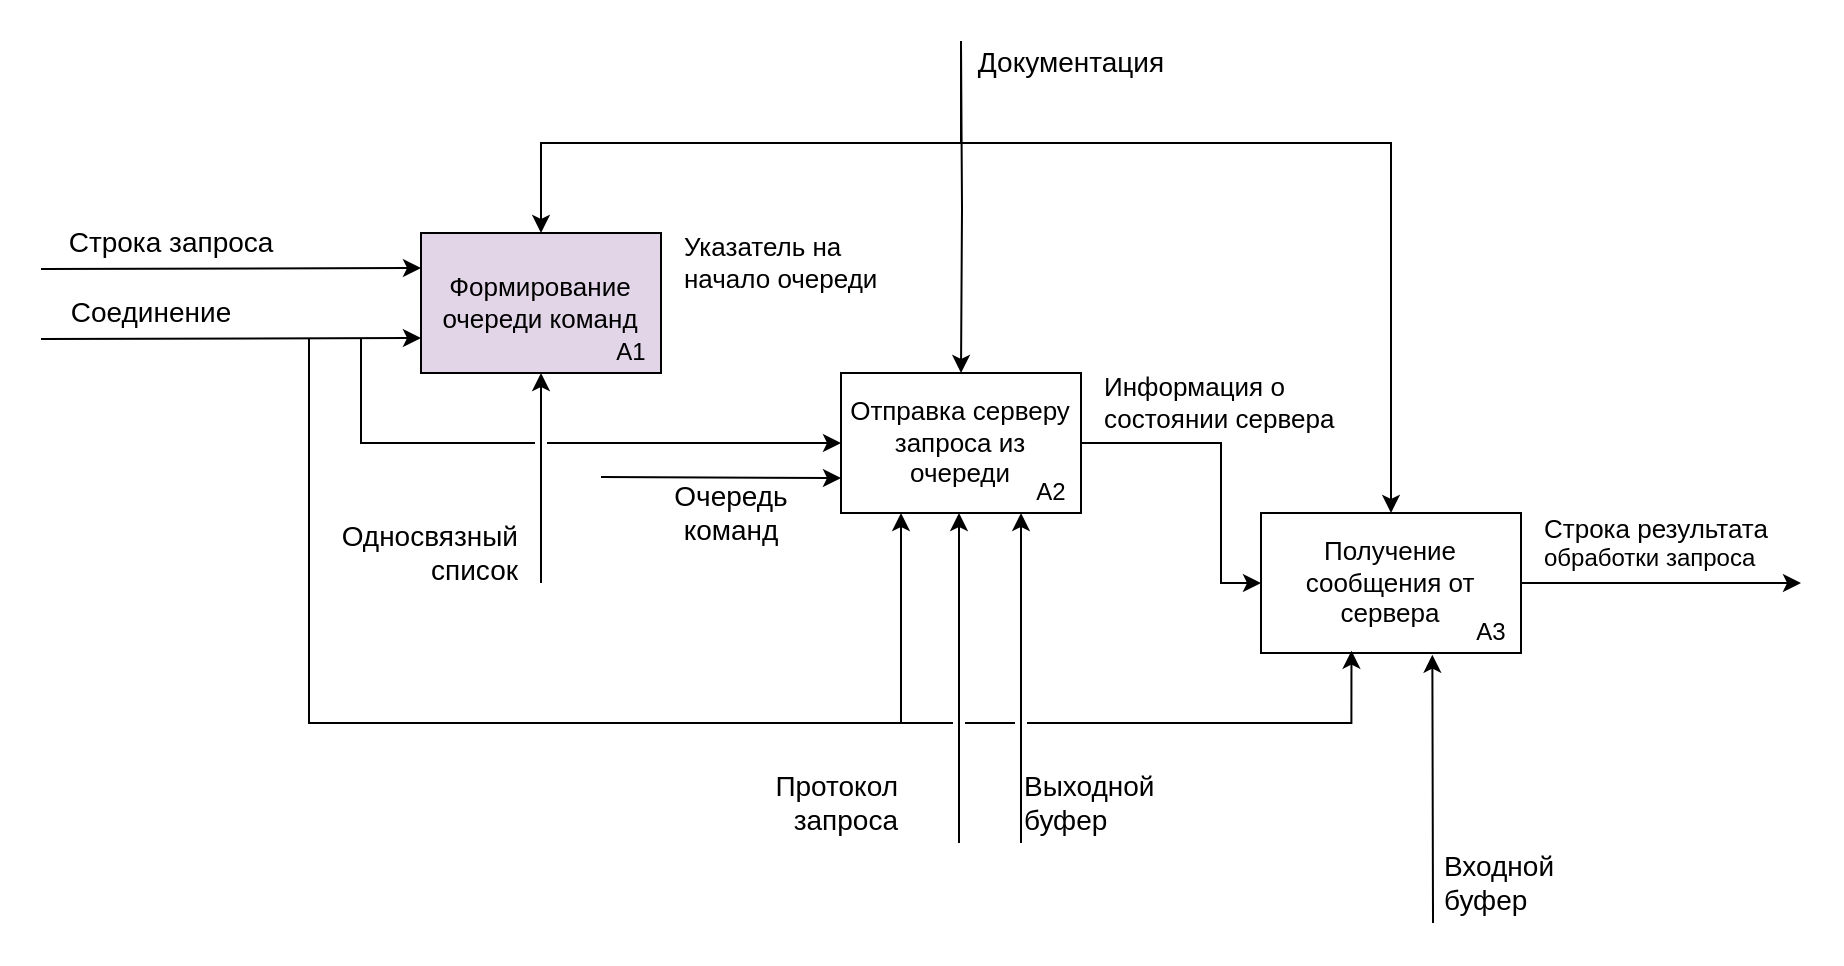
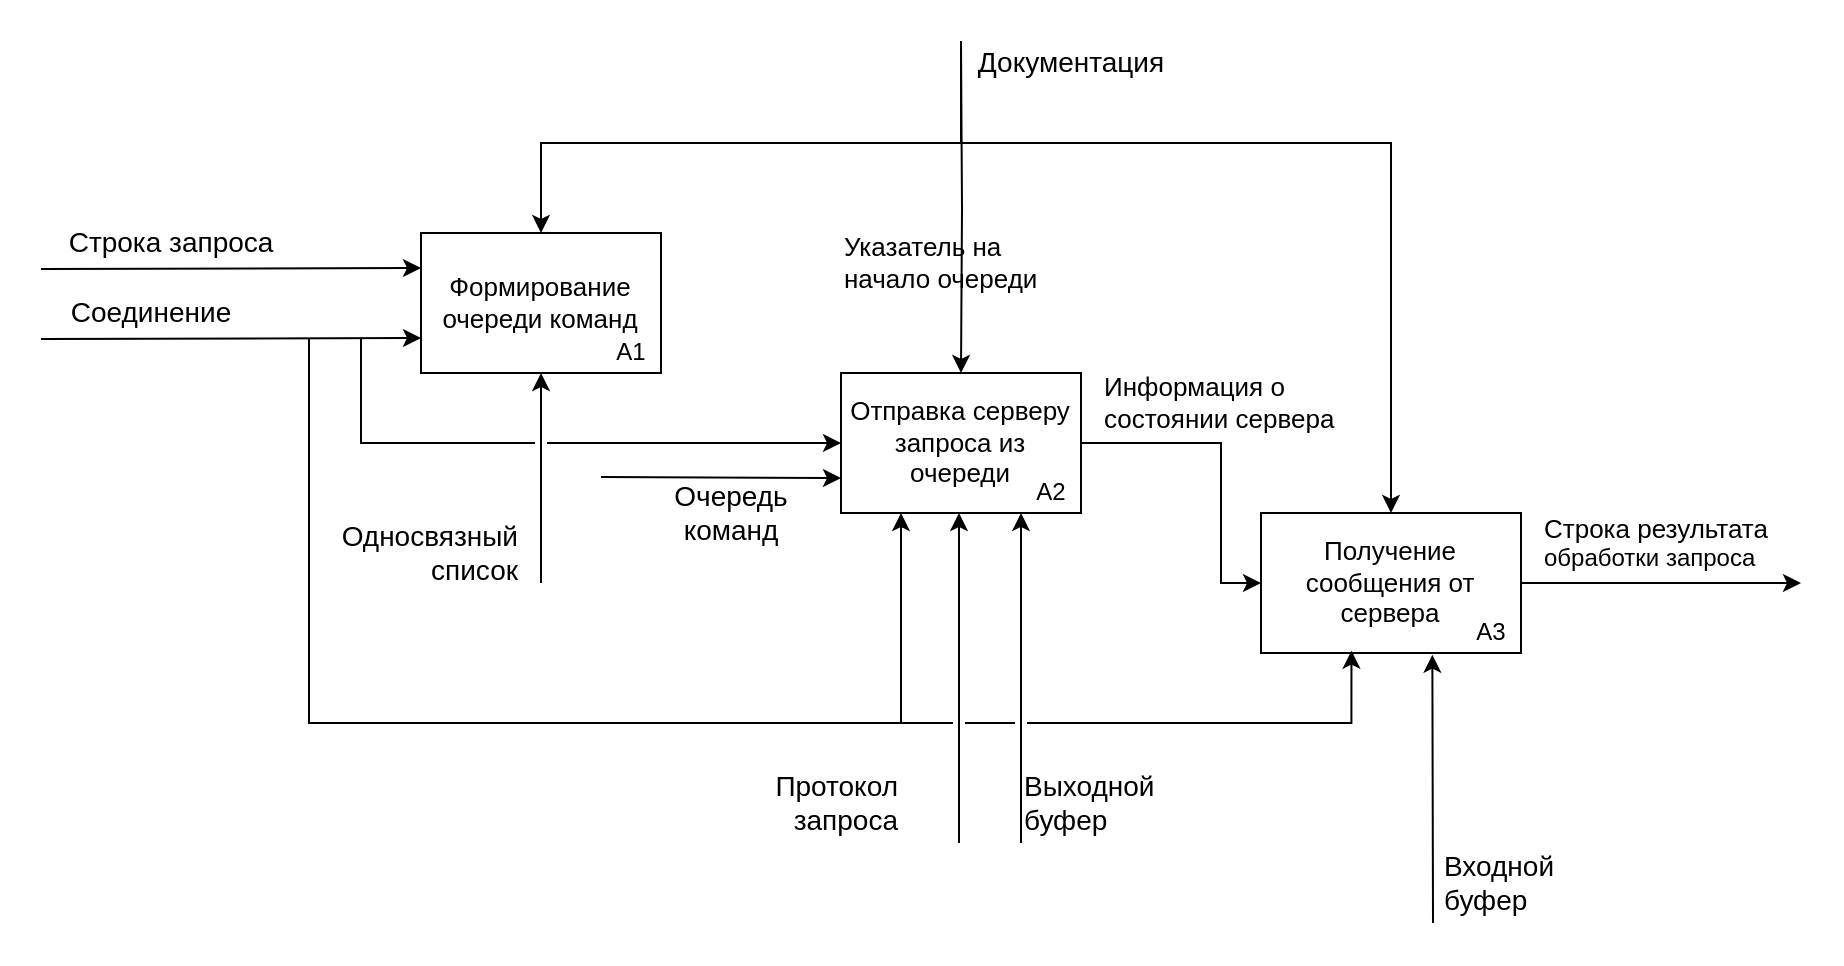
node "Указатель на начало очереди": moved (791, 263) -> (951, 263)
node "Формирование очереди команд": fillcolor #e1d5e7 -> #ffffff
